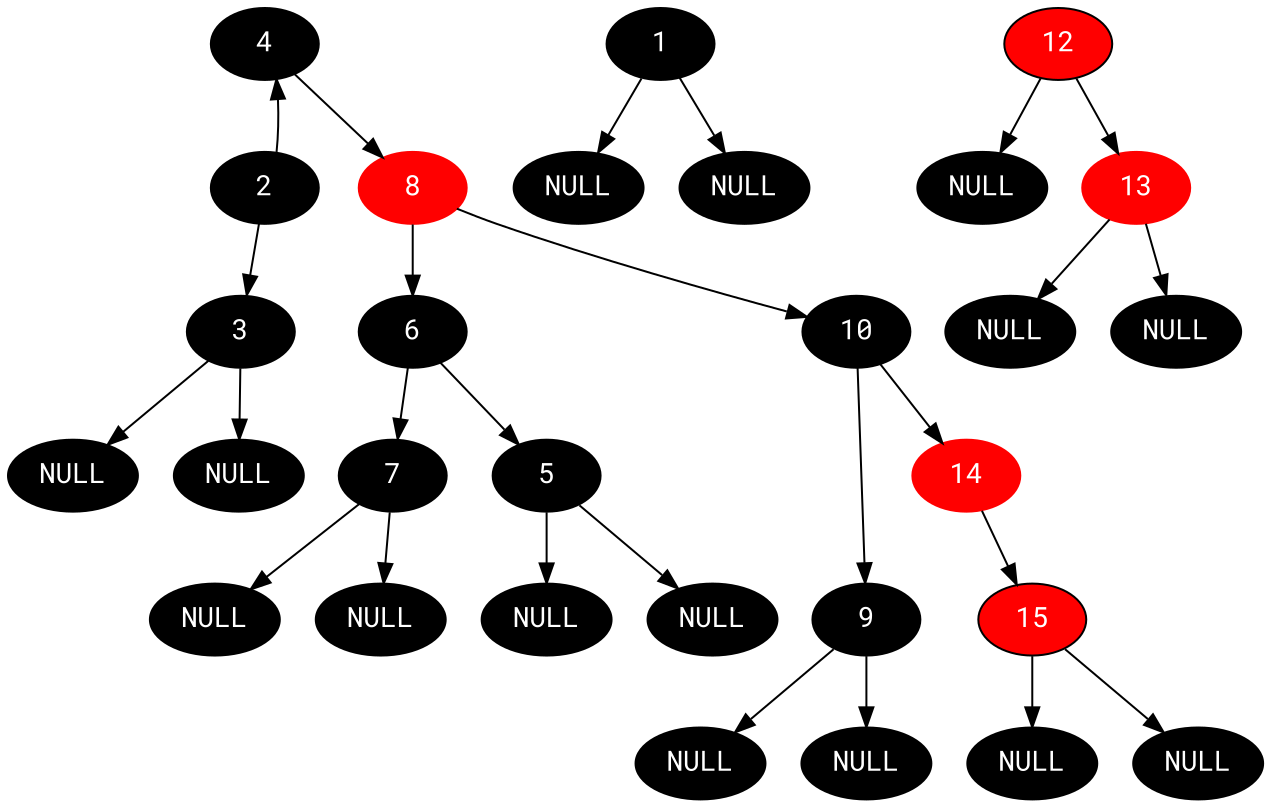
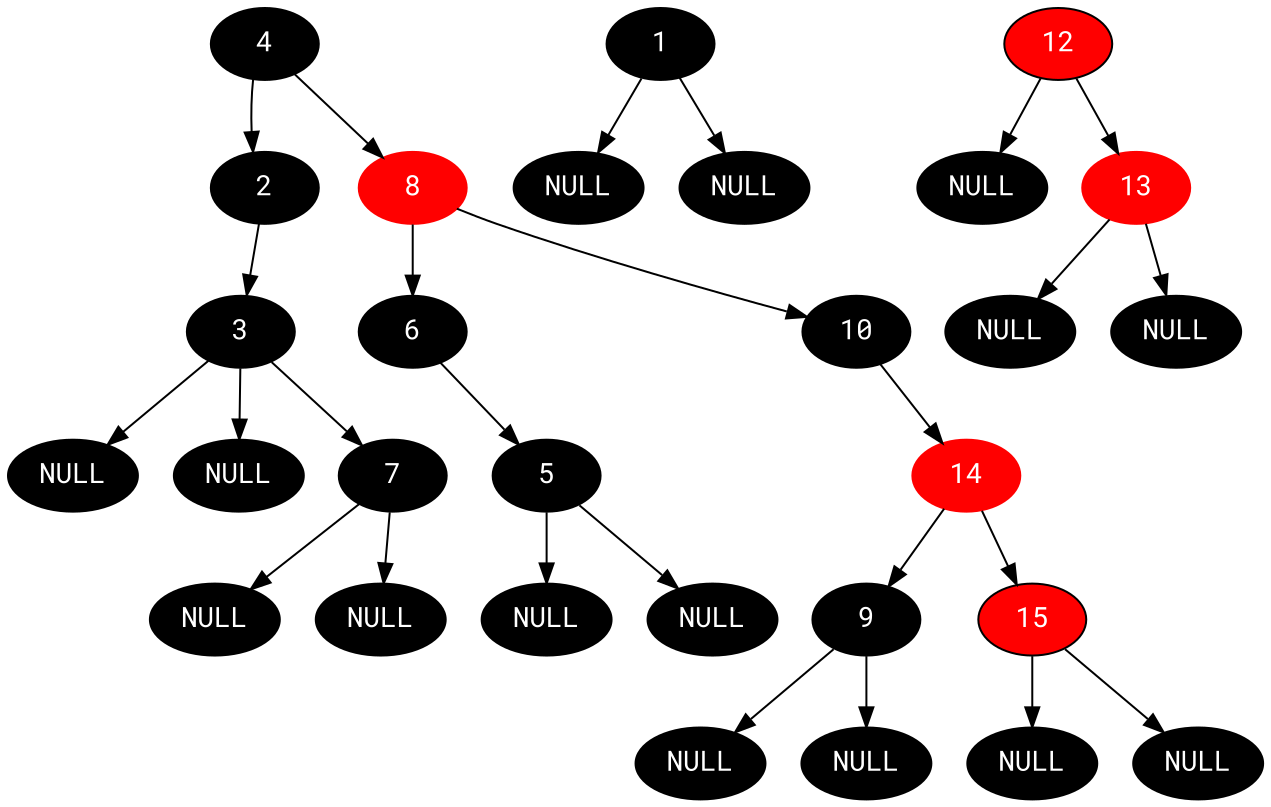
edge "2" -> "4": reversed
edge "6" -> "7": now "3" -> "7"
edge "10" -> "9": now "14" -> "9"
